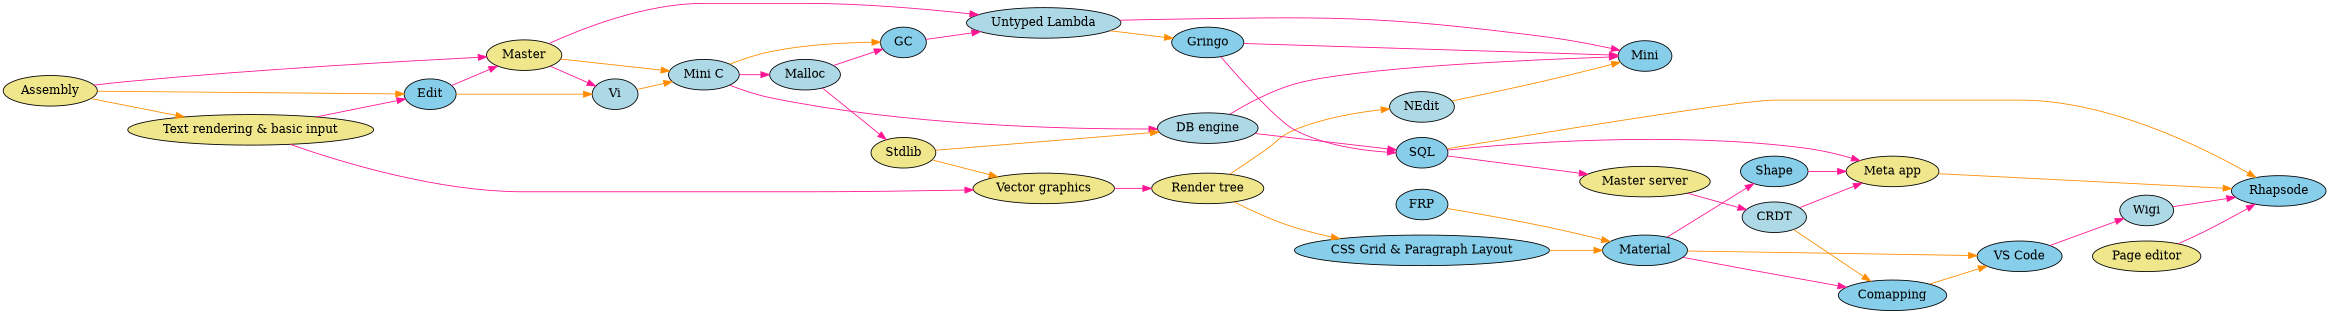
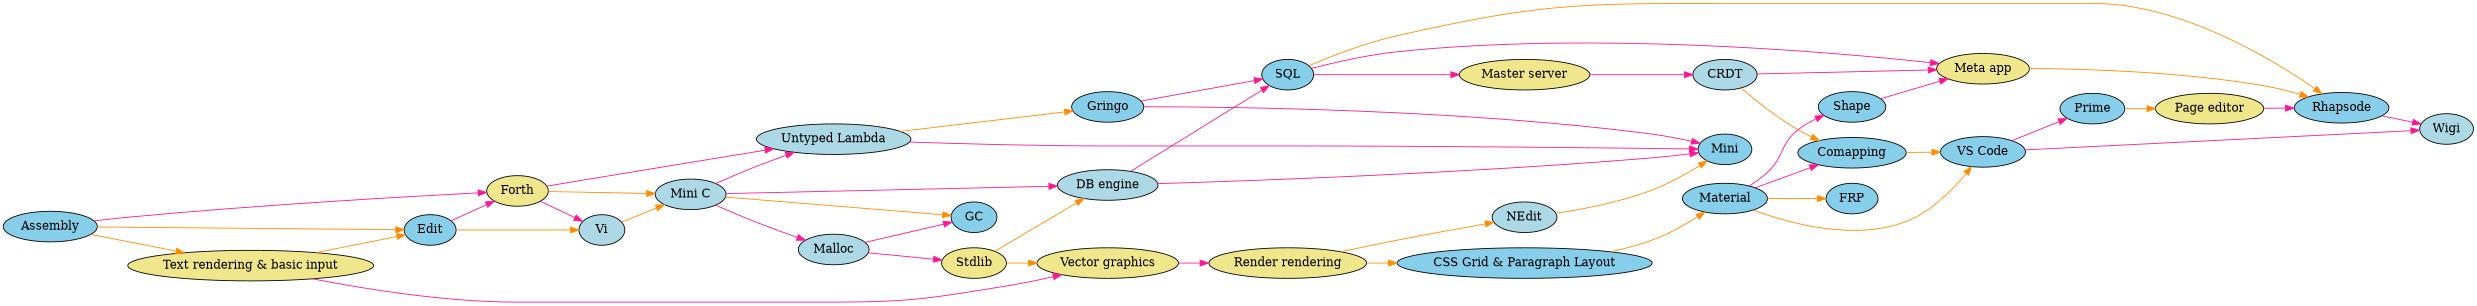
edge "GC" -> "Untyped Lambda": now "Mini C" -> "Untyped Lambda"
node "Master": label "Master" -> "Forth"
node "Assembly": fillcolor khaki -> skyblue
edge "Text rendering & basic input" -> "Edit": color deeppink -> darkorange
node "Prime": added
node "Render tree": label "Render tree" -> "Render rendering"
edge "Wigi" -> "Rhapsode": reversed
edge "FRP" -> "Material": reversed
